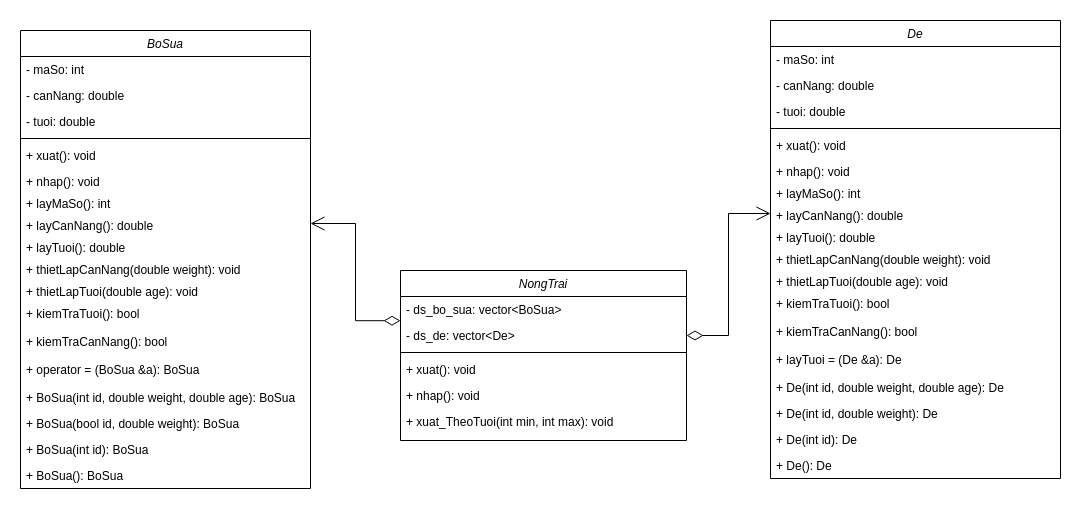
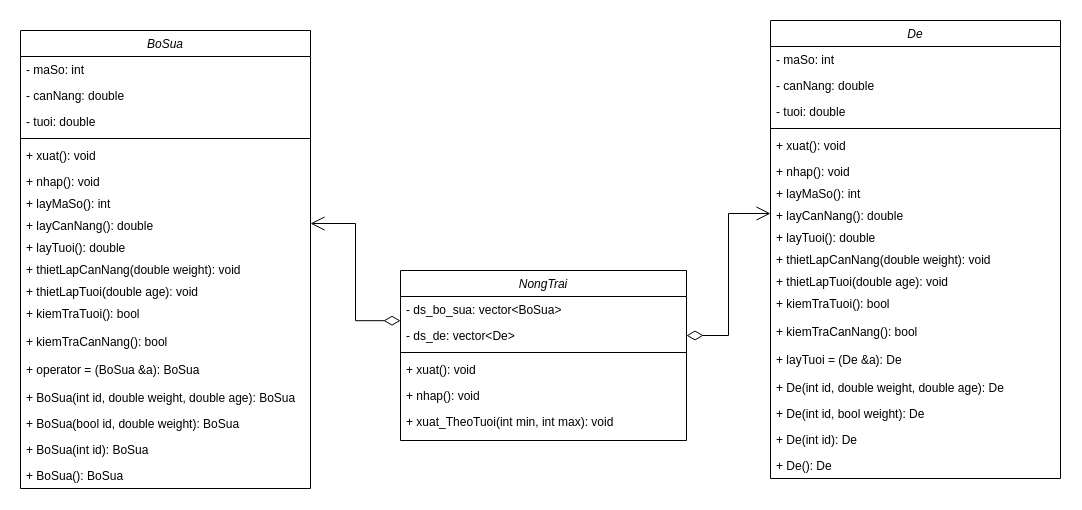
node "+ De(int id, double weight): De": label "+ De(int id, double weight): De" -> "+ De(int id, bool weight): De"
